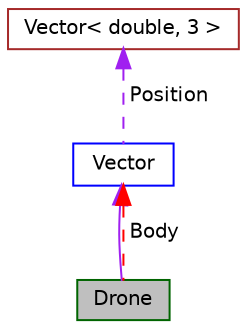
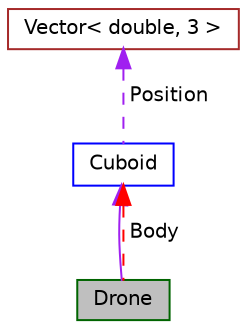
node "Vector": label "Vector" -> "Cuboid"
